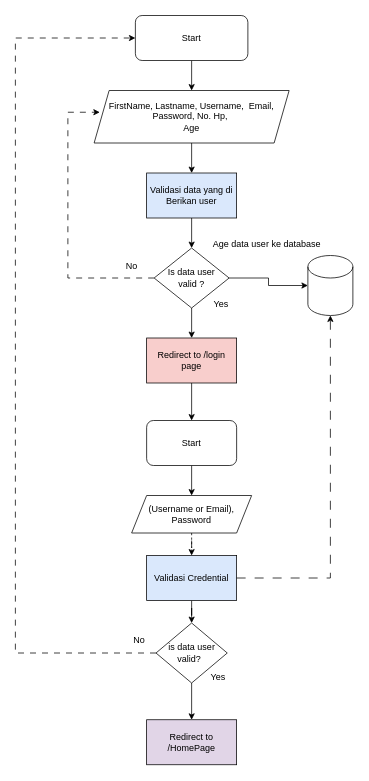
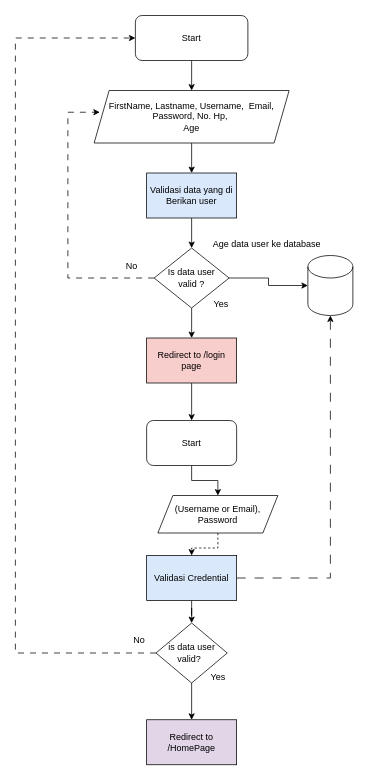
node "(Username or Email), Password": moved (192, 514) -> (218, 514)
